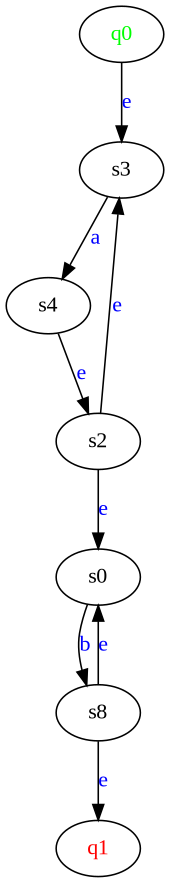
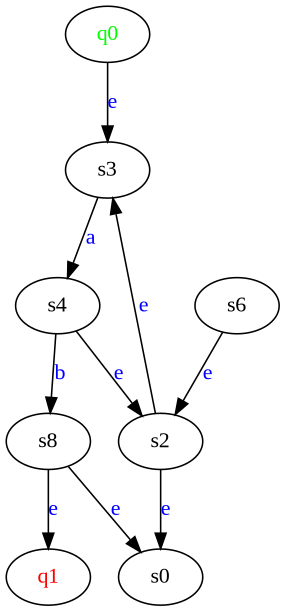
node "s6": added
edge "s0" -> "s8": now "s4" -> "s8"
